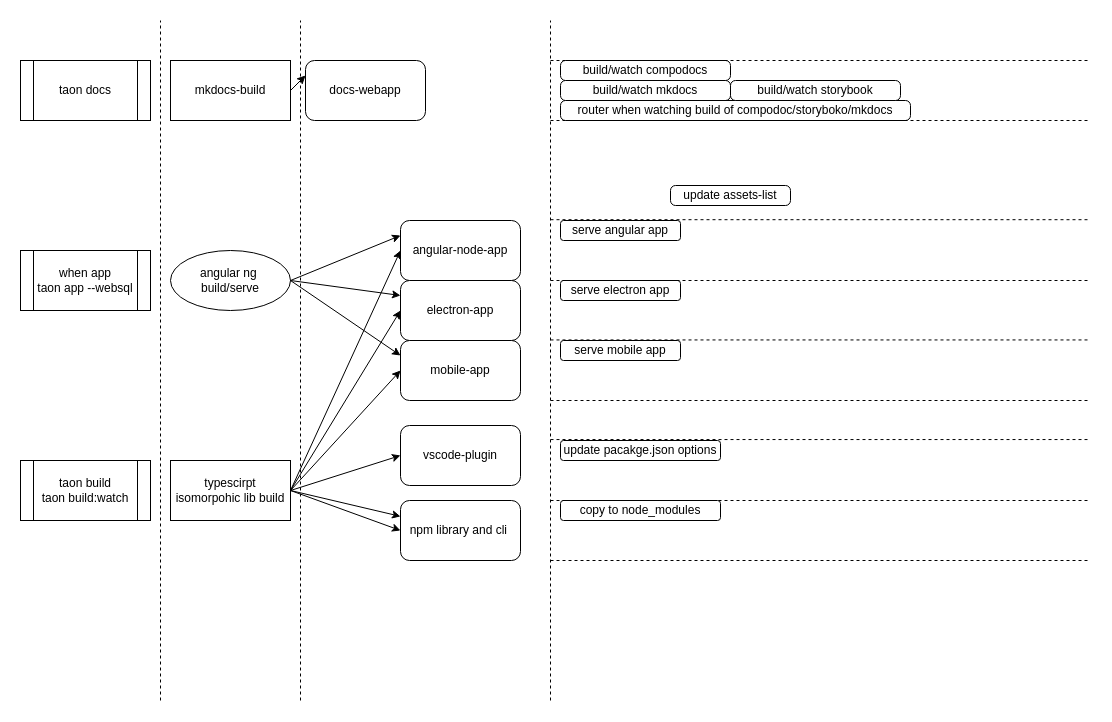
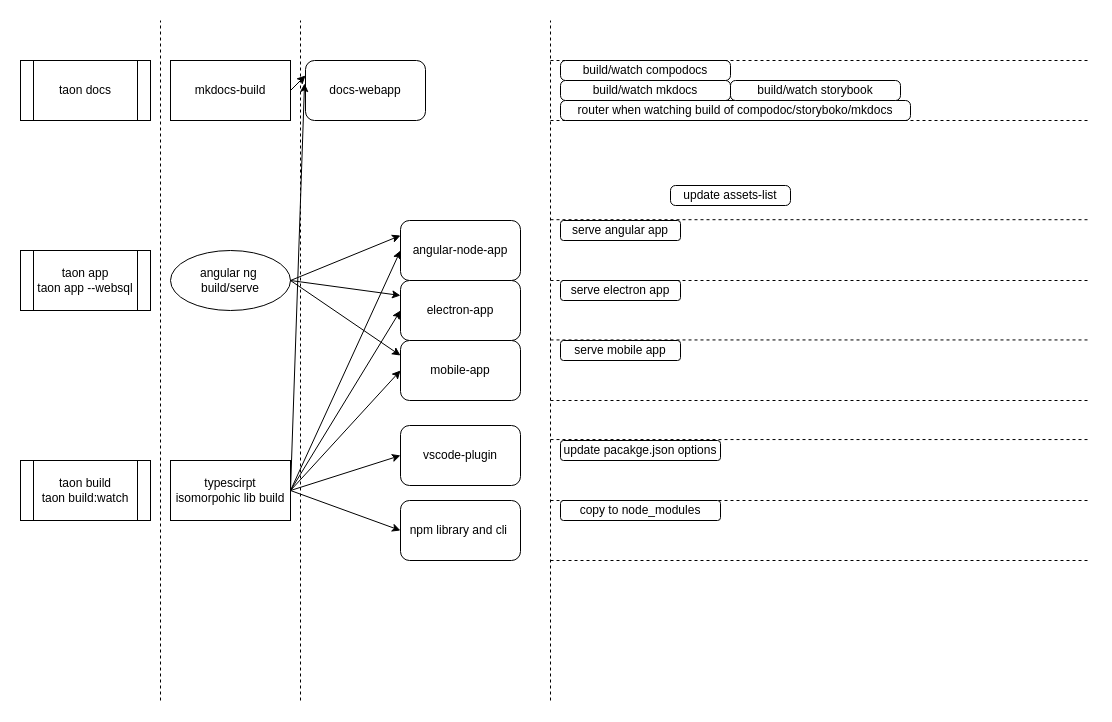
node "when app taon app --websql": label "when app taon app --websql" -> "taon app taon app --websql"
edge "typescirpt isomorpohic lib build" -> "npm library and cli": now "typescirpt isomorpohic lib build" -> "docs-webapp"
